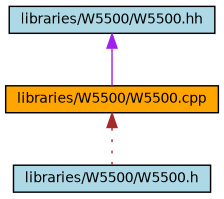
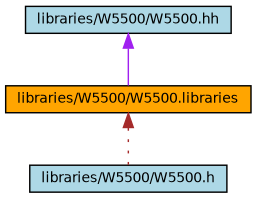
node "libraries/W5500/W5500.cpp": label "libraries/W5500/W5500.cpp" -> "libraries/W5500/W5500.libraries"
